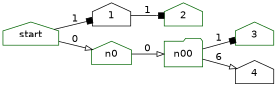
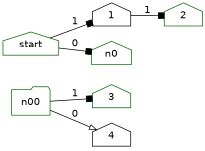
edge "start" -> "n0": arrowhead onormal -> box
edge "n0" -> "n00": removed, label "0"
edge "n00" -> "4": label "6" -> "0"
